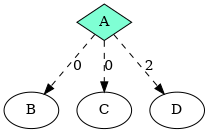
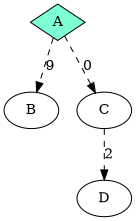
edge "A" -> "D": now "C" -> "D"
edge "A" -> "B": label "0" -> "9"
